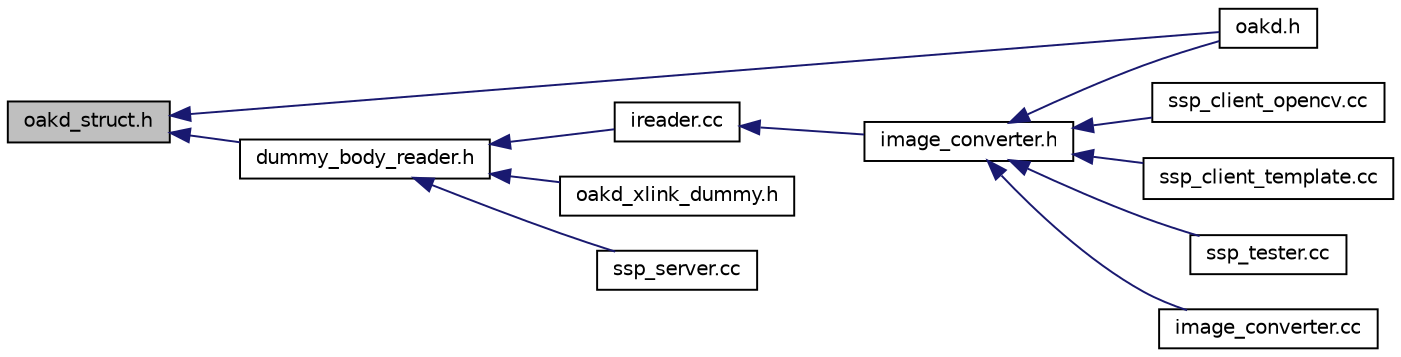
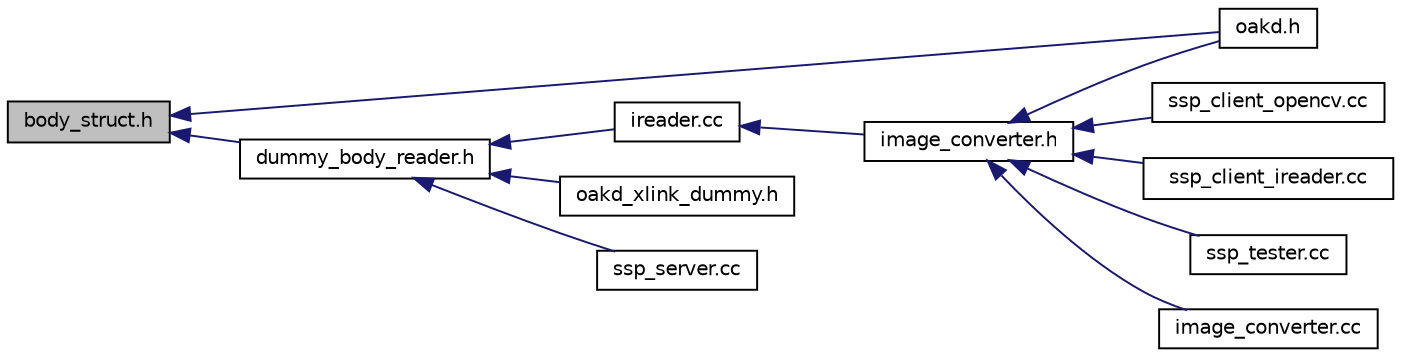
node "oakd_struct.h": label "oakd_struct.h" -> "body_struct.h"
node "ssp_client_template.cc": label "ssp_client_template.cc" -> "ssp_client_ireader.cc"
